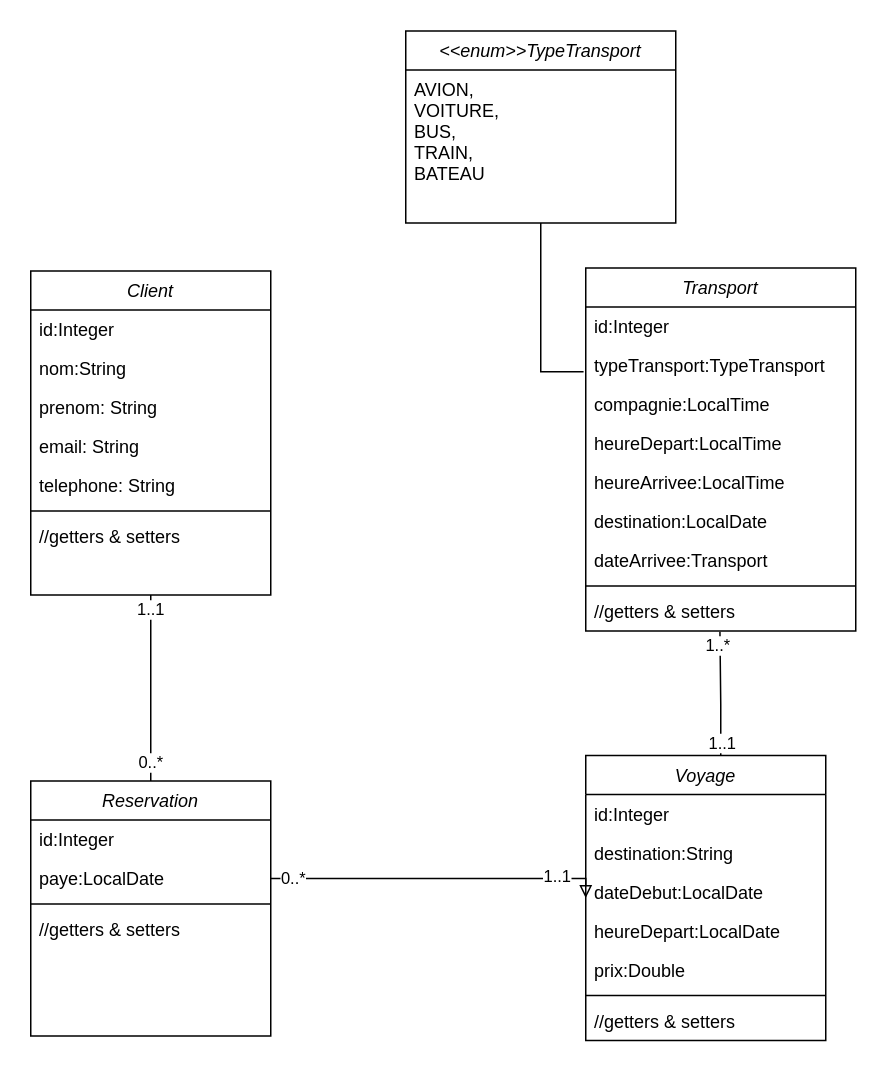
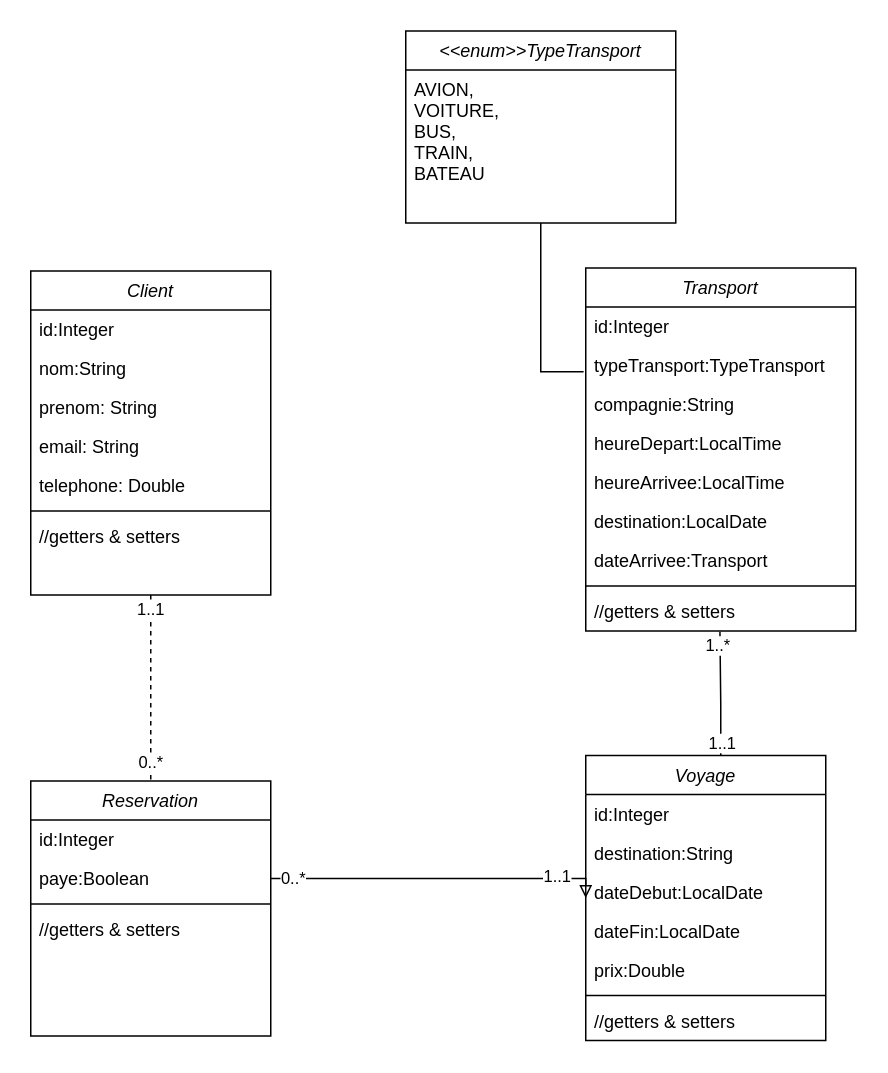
node "compagnie:LocalTime": label "compagnie:LocalTime" -> "compagnie:String"
node "telephone: String": label "telephone: String" -> "telephone: Double"
edge "Client" -- "Reservation": style solid -> dashed
node "paye:LocalDate": label "paye:LocalDate" -> "paye:Boolean"
node "heureDepart:LocalDate": label "heureDepart:LocalDate" -> "dateFin:LocalDate"
